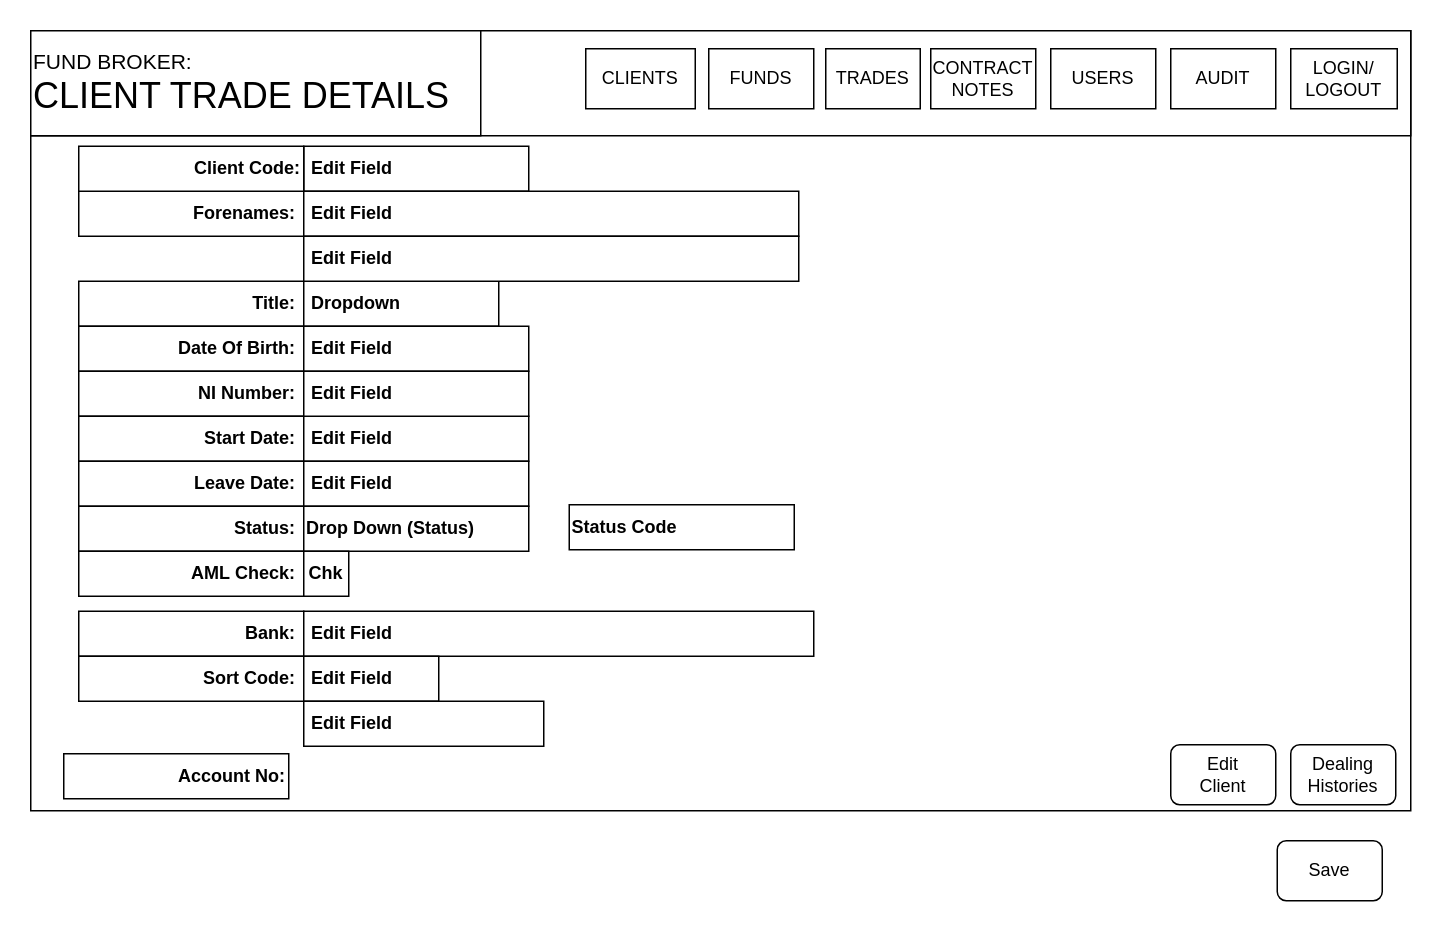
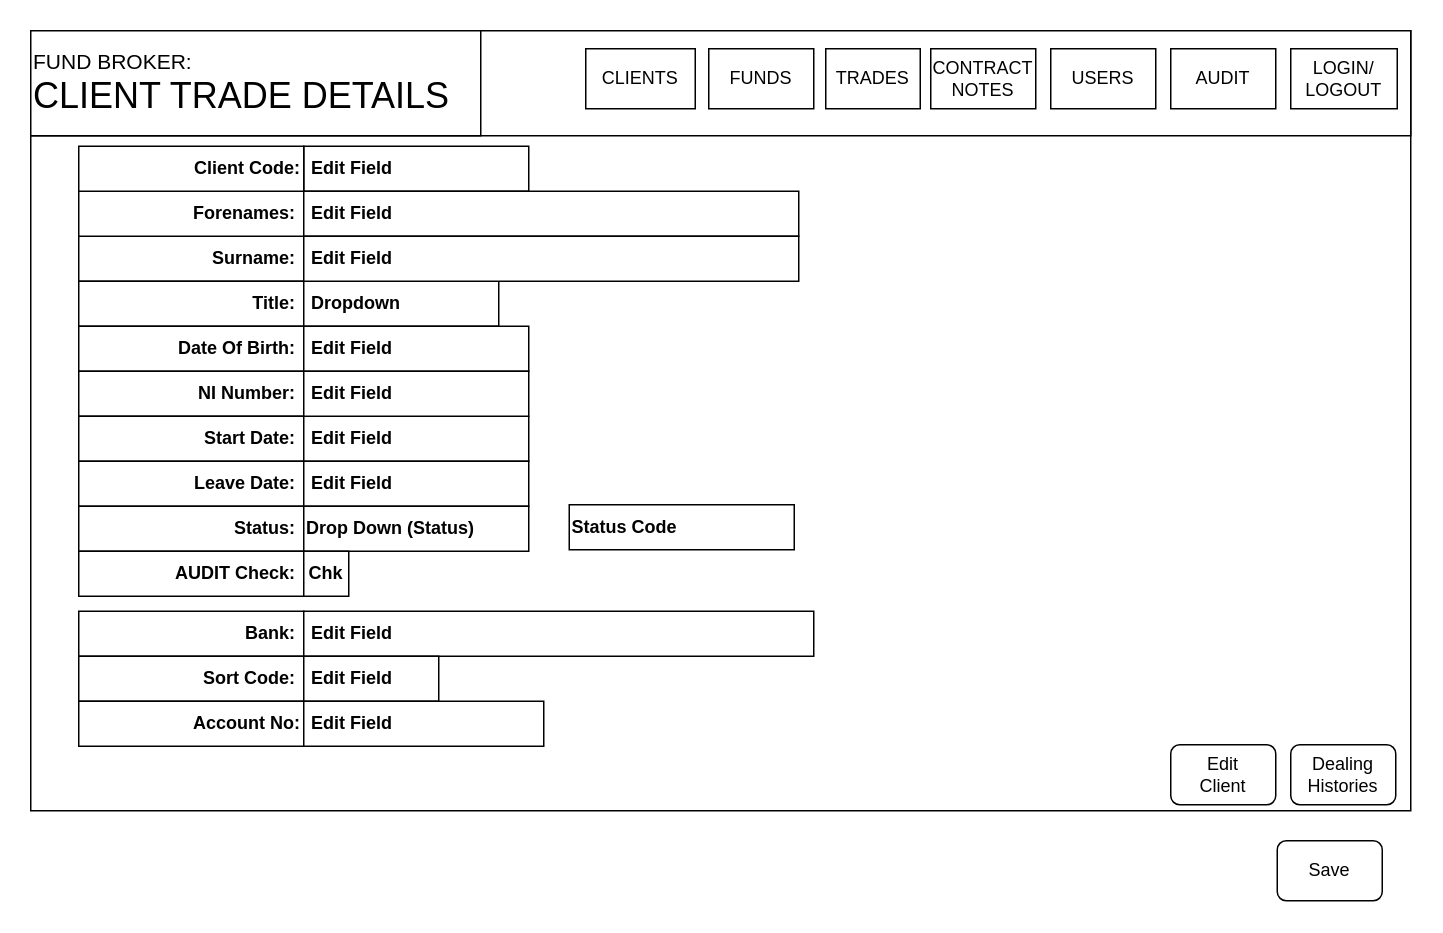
node "Surname:": added
node "AML Check:": label "AML Check:" -> "AUDIT Check:"
node "Account No:": moved (176, 776) -> (191, 724)
